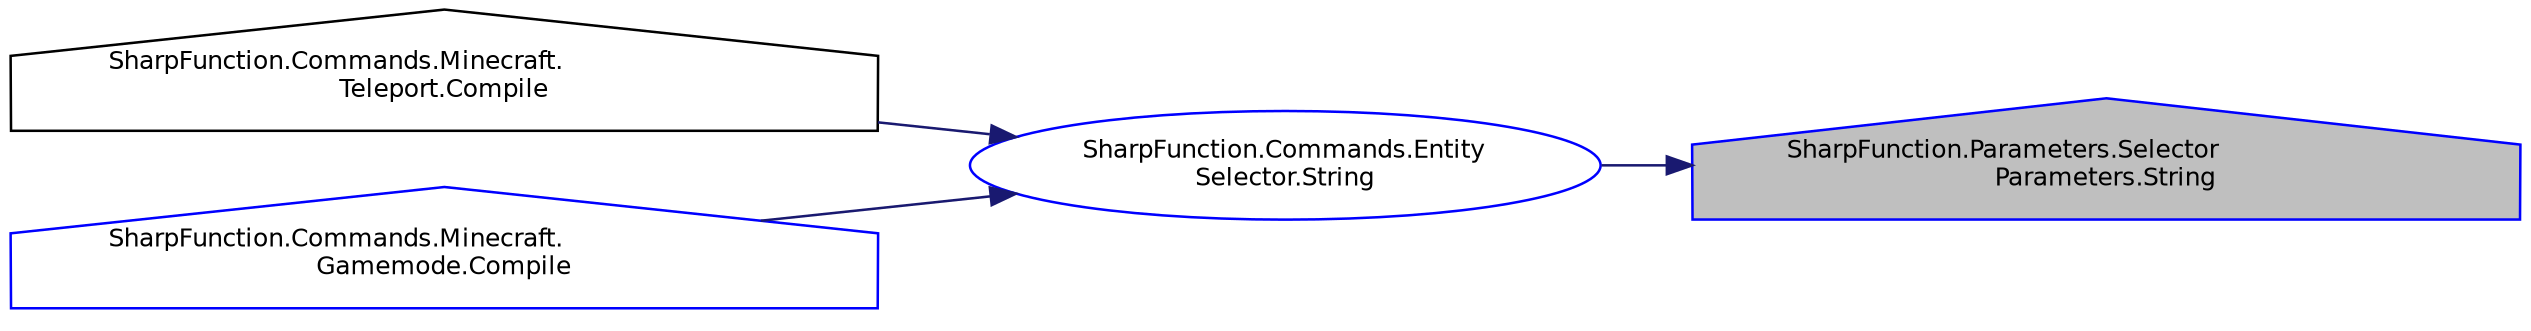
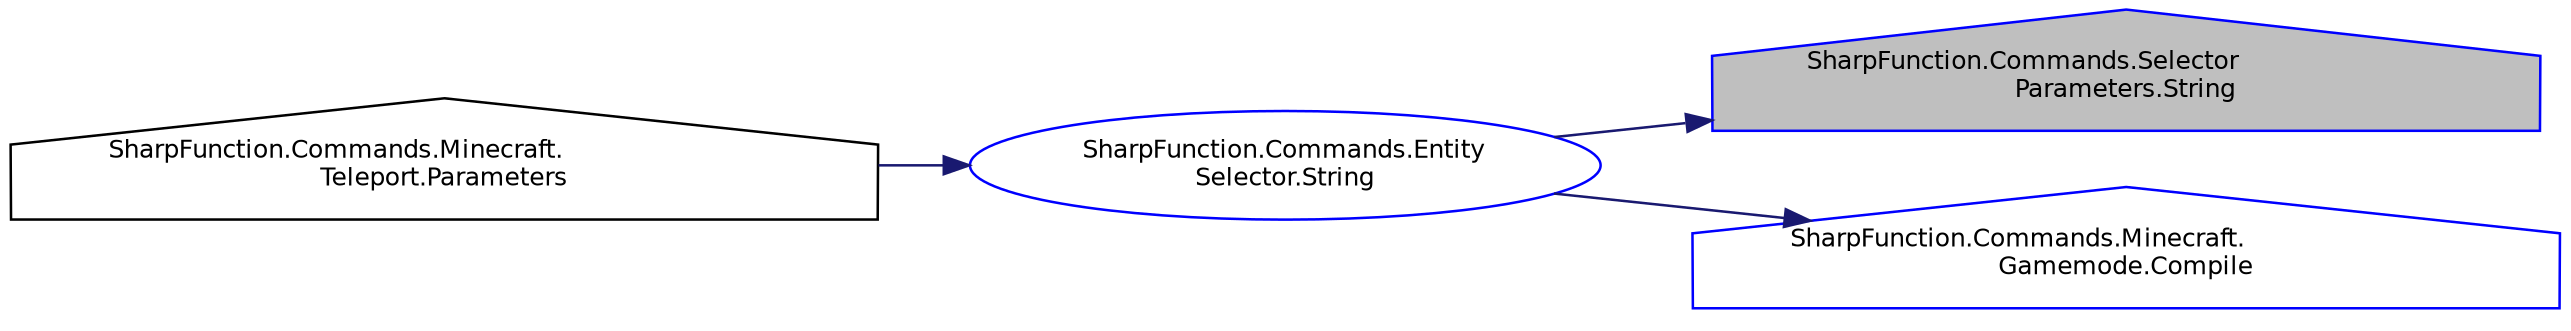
node "SharpFunction.Commands.Minecraft. Teleport.Compile": label "SharpFunction.Commands.Minecraft. Teleport.Compile" -> "SharpFunction.Commands.Minecraft. Teleport.Parameters"
node "SharpFunction.Parameters.Selector Parameters.String": label "SharpFunction.Parameters.Selector Parameters.String" -> "SharpFunction.Commands.Selector Parameters.String"
edge "SharpFunction.Commands.Minecraft. Gamemode.Compile" -> "SharpFunction.Commands.Entity Selector.String": reversed
